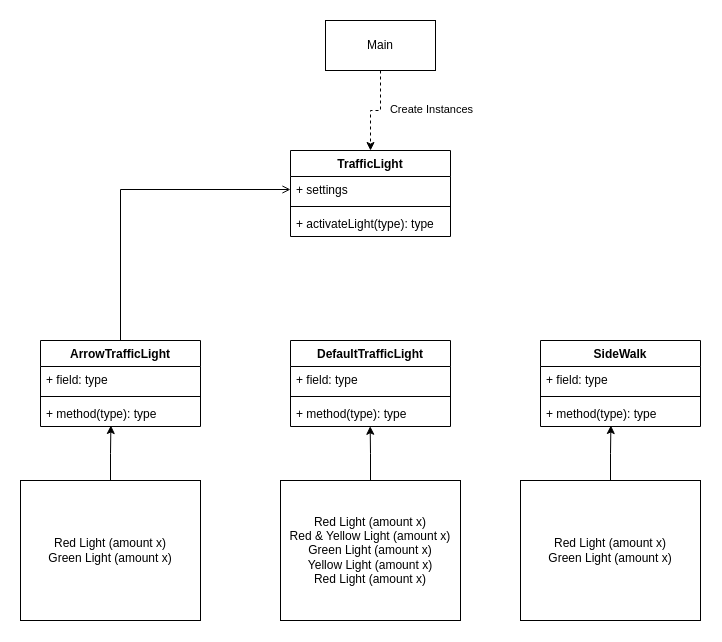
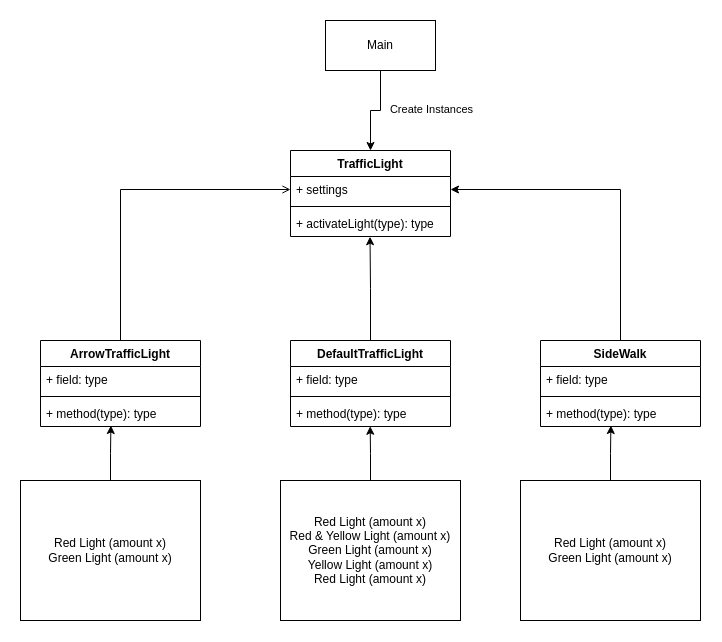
edge "Main" -> "TrafficLight": style dashed -> solid
edge "SideWalk" -> "+ settings": added
edge "DefaultTrafficLight" -> "+ activateLight(type): type": added
